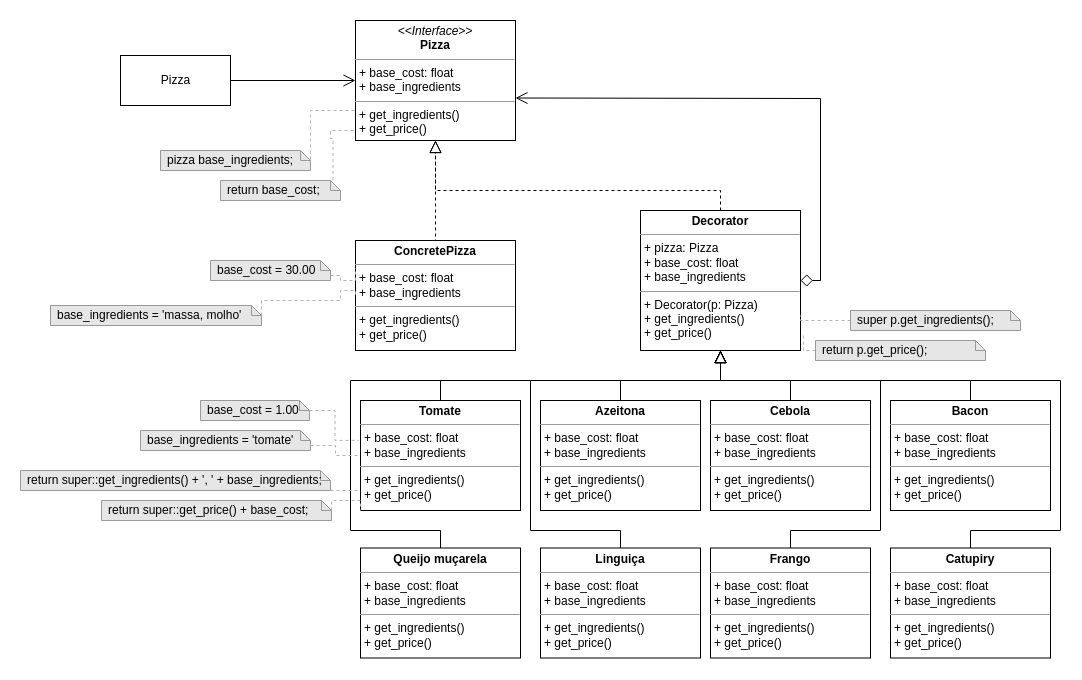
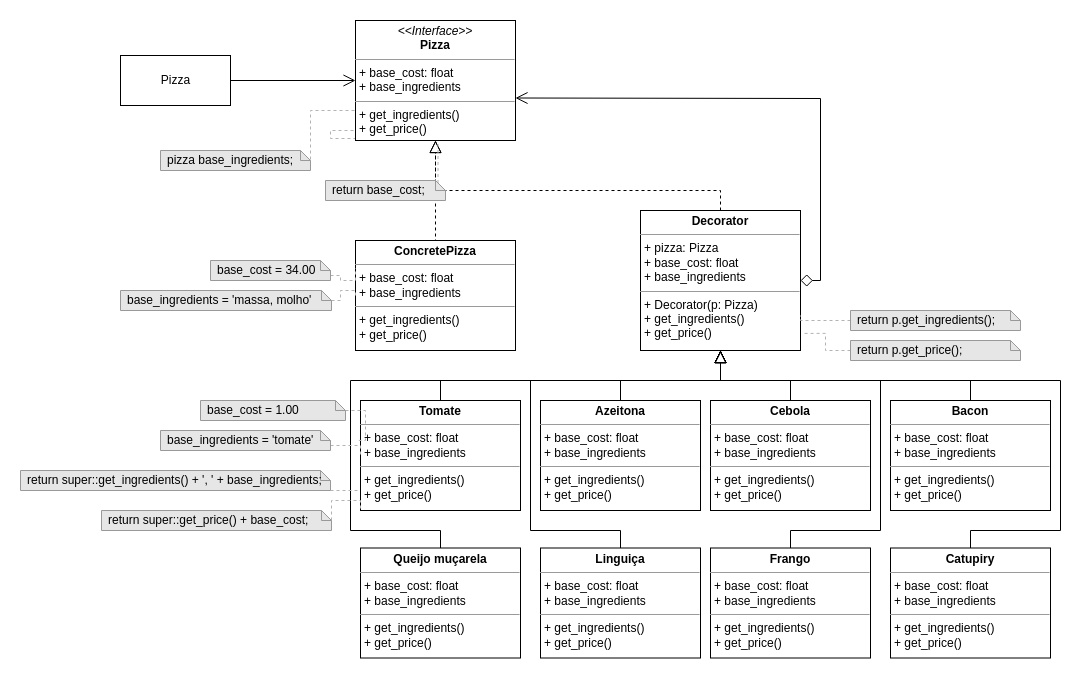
node "return base_cost;": moved (281, 191) -> (386, 191)
node "base_cost = 30.00": label "base_cost = 30.00" -> "base_cost = 34.00"
node "base_ingredients = 'massa, molho'": moved (156, 316) -> (226, 301)
node "super p.get_ingredients();": label "super p.get_ingredients();" -> "return p.get_ingredients();"
node "return p.get_price();": moved (901, 351) -> (936, 351)
node "base_cost = 1.00": size 109x20 -> 145x20
node "base_ingredients = 'tomate'": moved (226, 441) -> (246, 441)
node "return super::get_price() + base_cost;": moved (217, 511) -> (217, 521)
